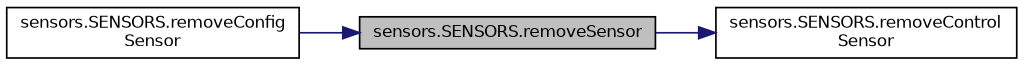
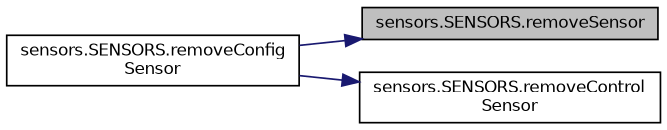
edge "sensors.SENSORS.removeSensor" -> "sensors.SENSORS.removeControl Sensor": now "sensors.SENSORS.removeConfig Sensor" -> "sensors.SENSORS.removeControl Sensor"
